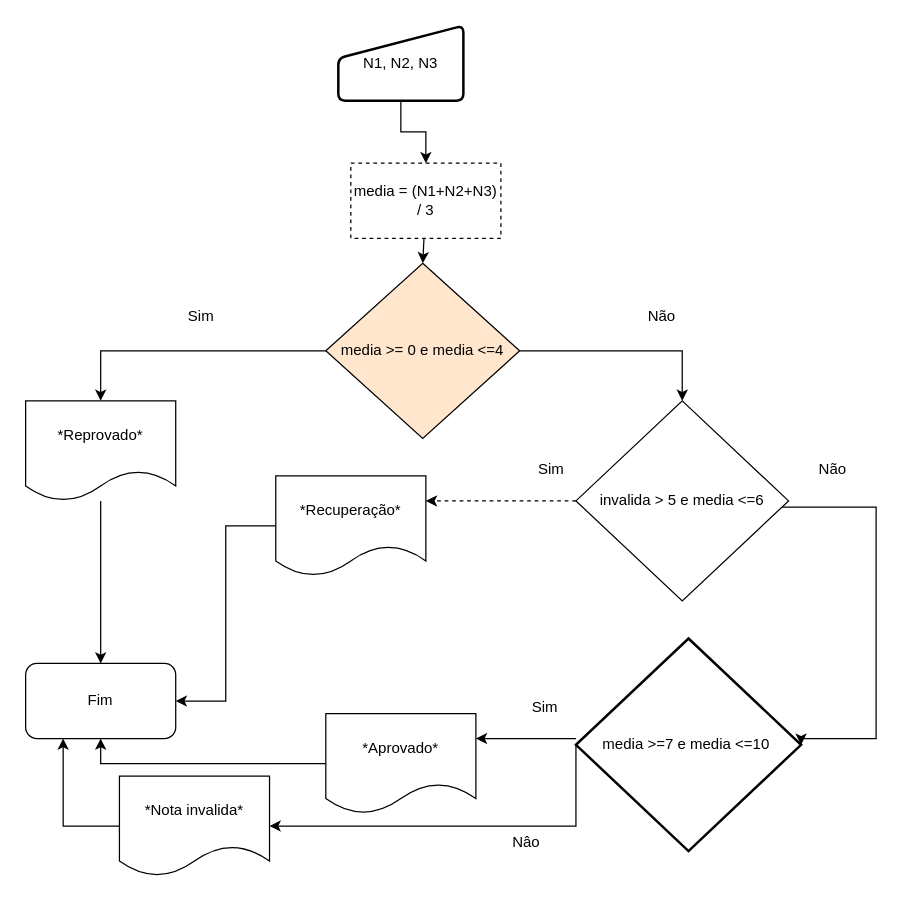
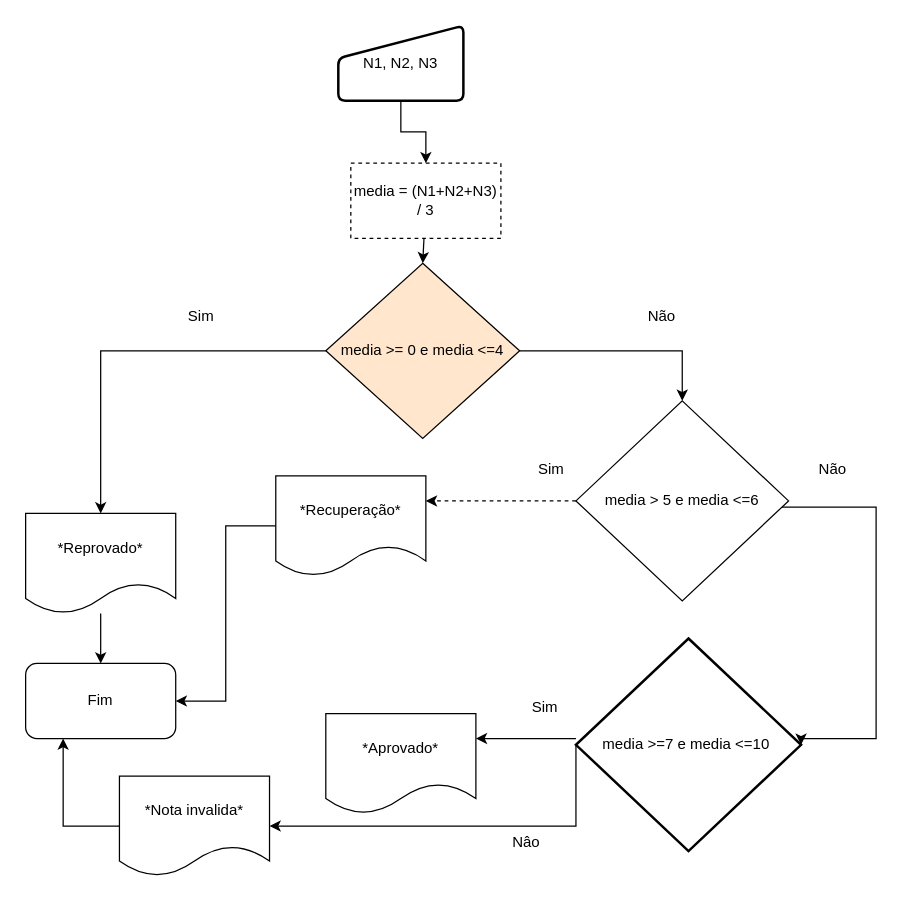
node "*Reprovado*": moved (101, 451) -> (101, 563)
node "invalida > 5 e media <=6": label "invalida > 5 e media <=6" -> "media > 5 e media <=6"
edge "*Aprovado*" -> "Fim": removed
